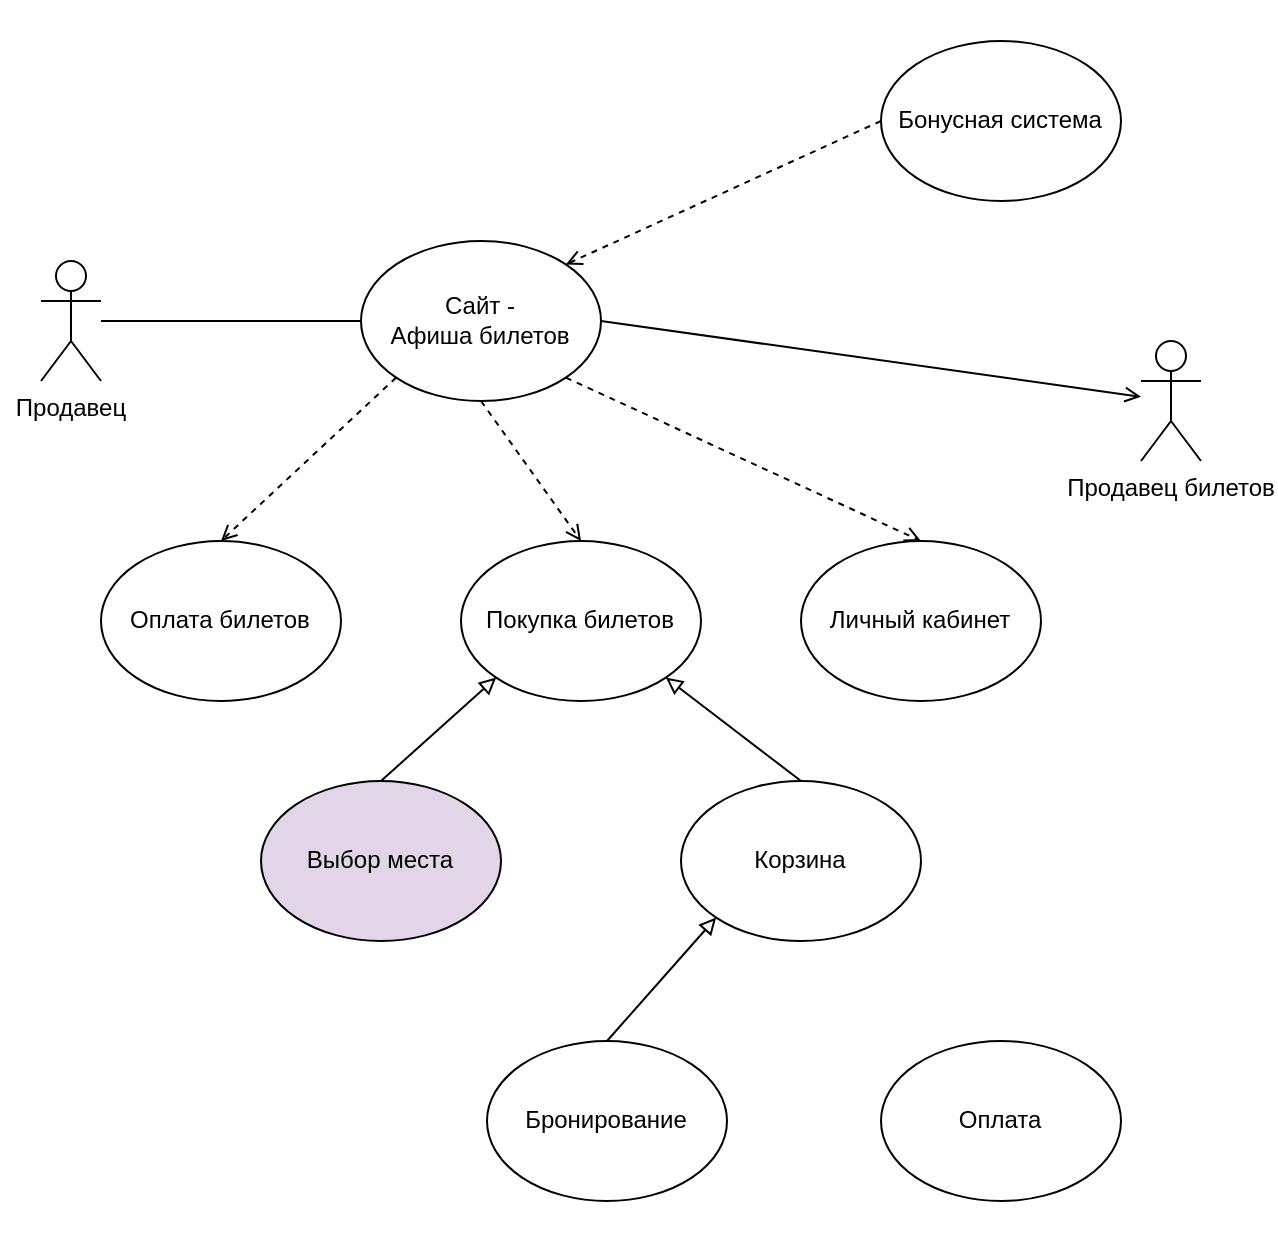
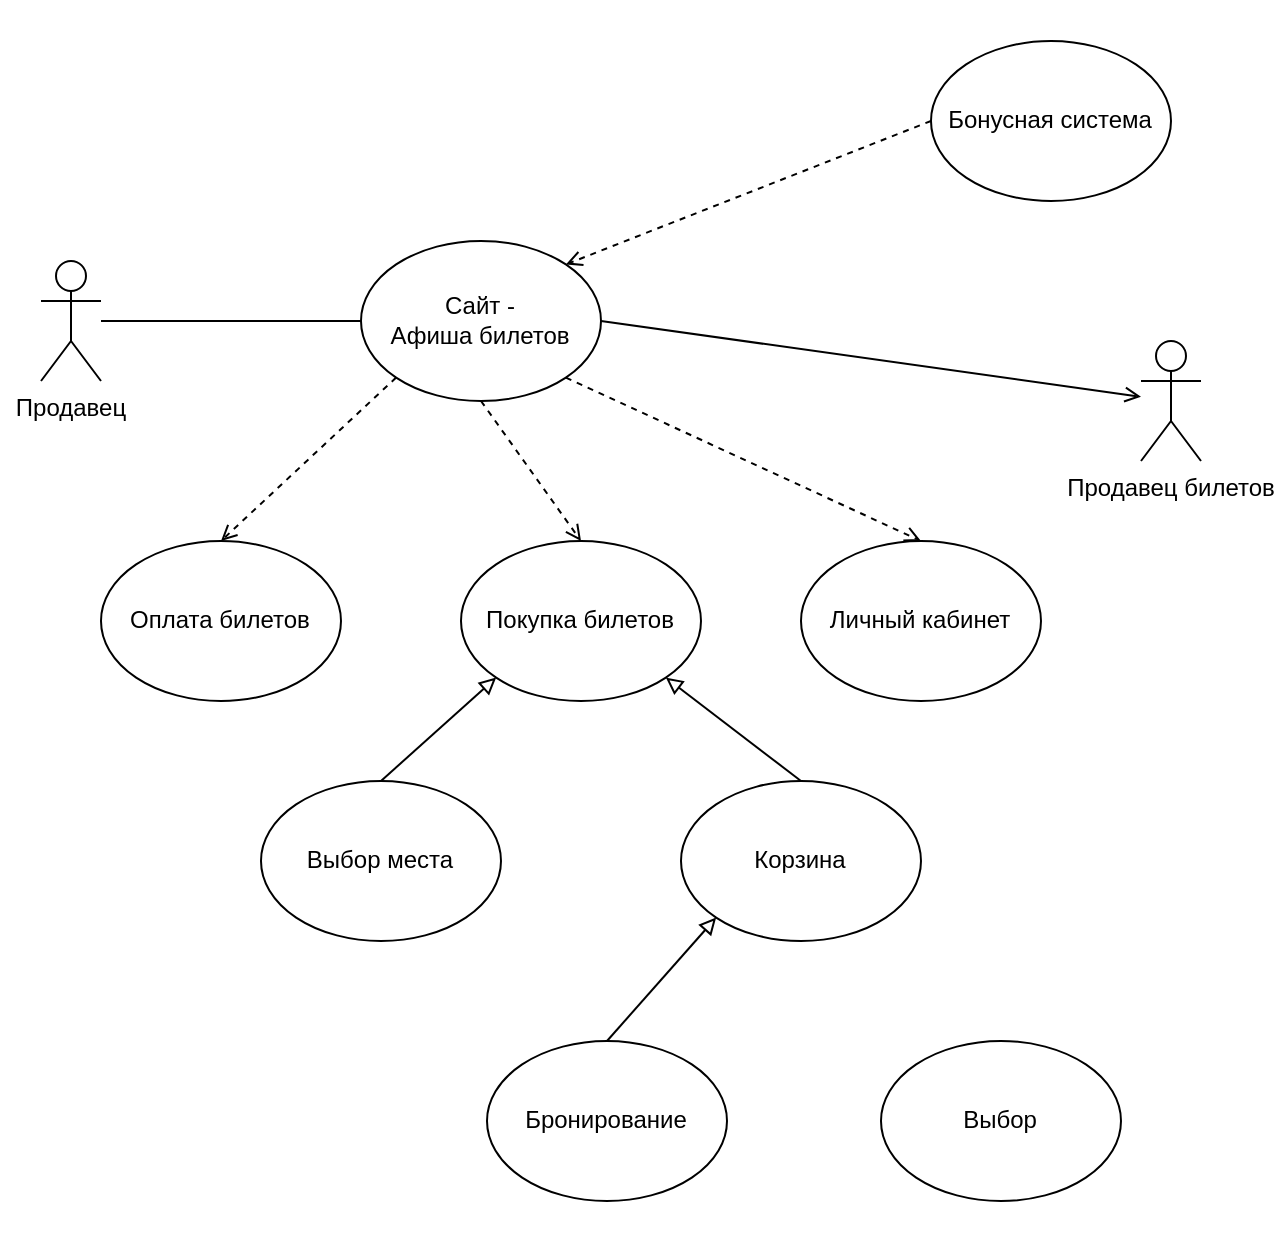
node "Бонусная система": moved (1001, 121) -> (1051, 121)
node "Выбор места": fillcolor #e1d5e7 -> #ffffff
node "Оплата": label "Оплата" -> "Выбор"
